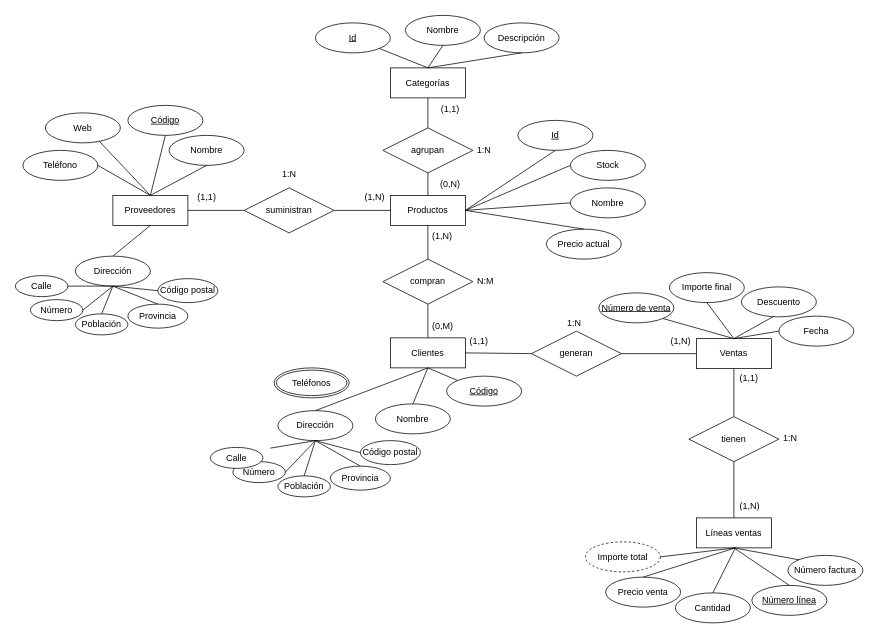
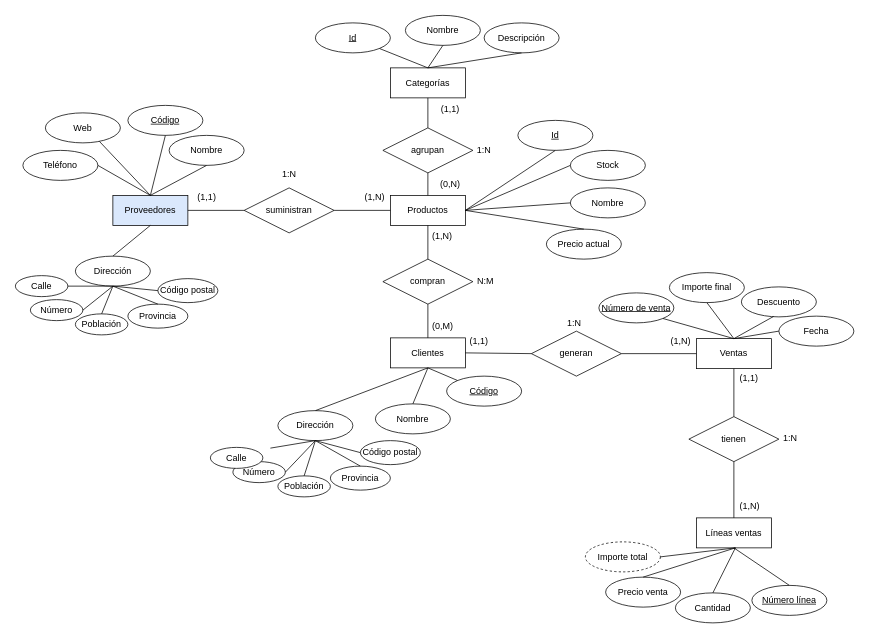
node "Proveedores": fillcolor #ffffff -> #dae8fc
node "Teléfonos": removed
edge "Líneas ventas" -- "Número factura": removed
node "Número factura": removed
